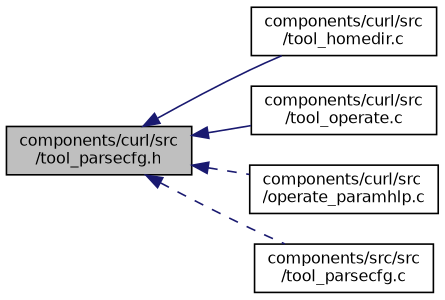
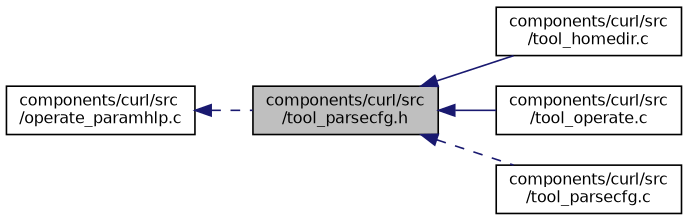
edge "components/curl/src /operate_paramhlp.c" -> "components/curl/src /tool_parsecfg.h": reversed
node "components/src/src /tool_parsecfg.c": label "components/src/src /tool_parsecfg.c" -> "components/curl/src /tool_parsecfg.c"
